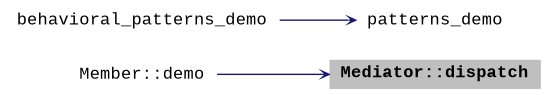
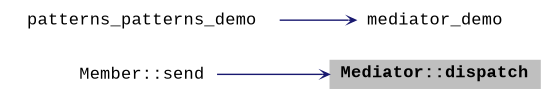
node "behavioral_patterns_demo": label "behavioral_patterns_demo" -> "patterns_patterns_demo"
node "patterns_demo": label "patterns_demo" -> "mediator_demo"
node "Member::demo": label "Member::demo" -> "Member::send"
